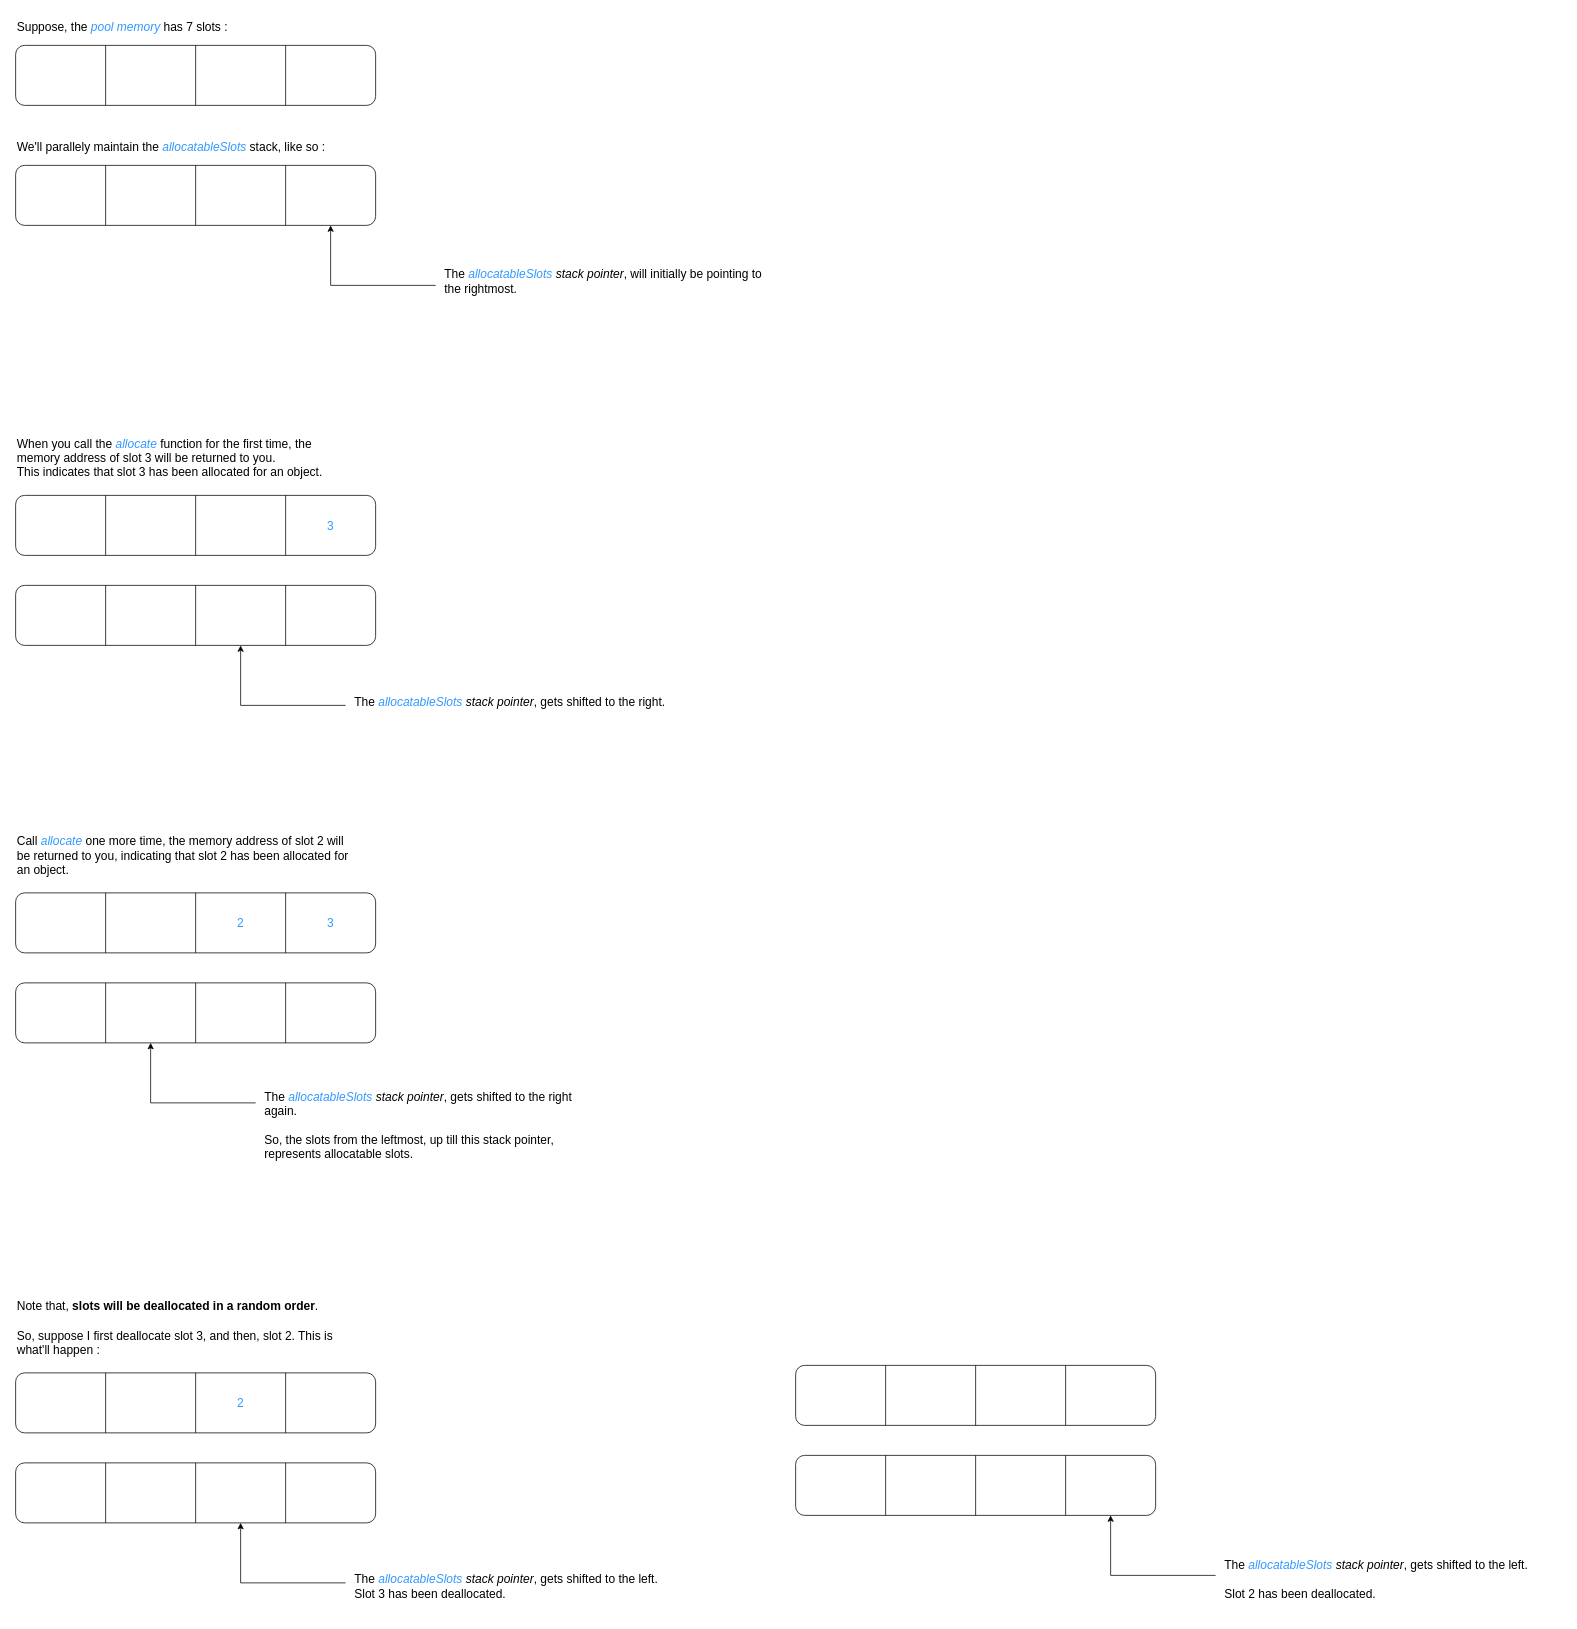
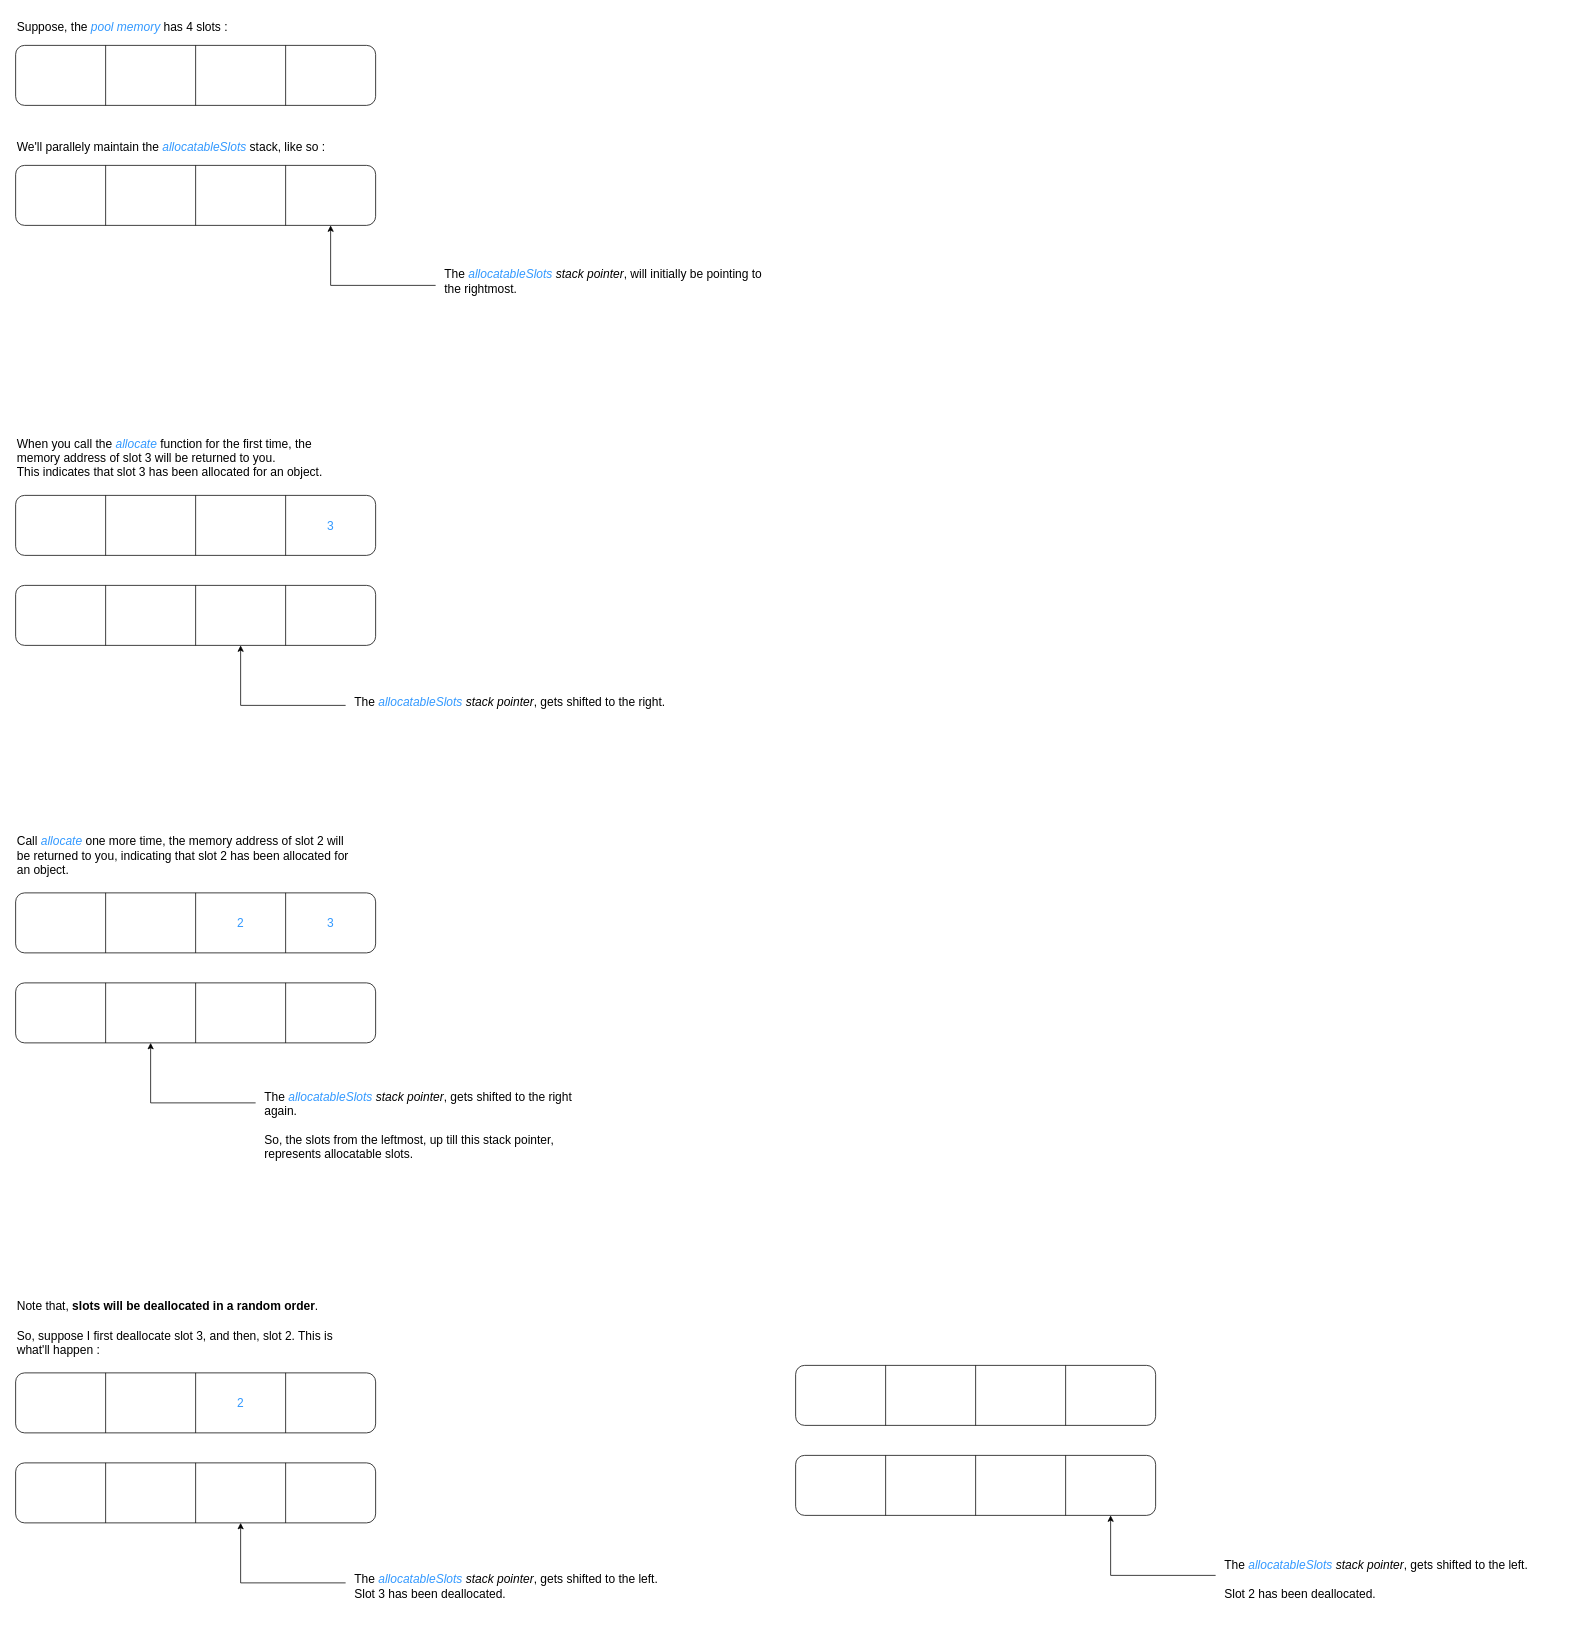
node "Suppose, the pool memory has 7 slots :": label "Suppose, the pool memory has 7 slots :" -> "Suppose, the pool memory has 4 slots :"
